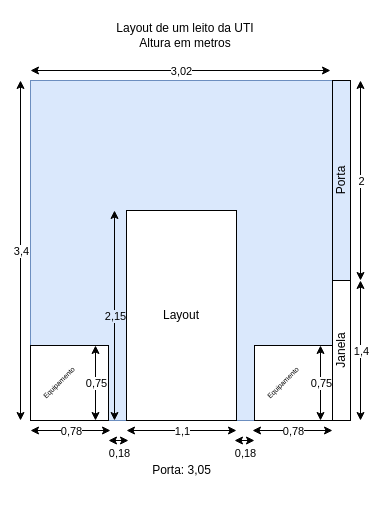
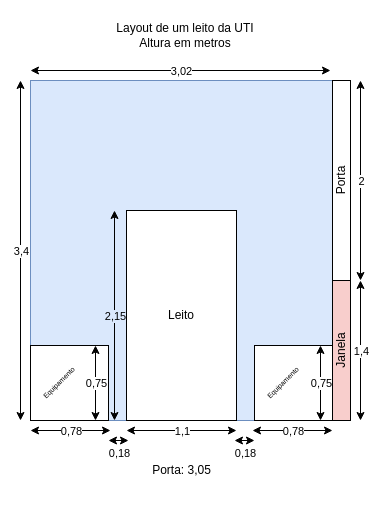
node "Porta": fillcolor #dae8fc -> #ffffff
node "Layout": label "Layout" -> "Leito"
node "Janela": fillcolor #ffffff -> #f8cecc
